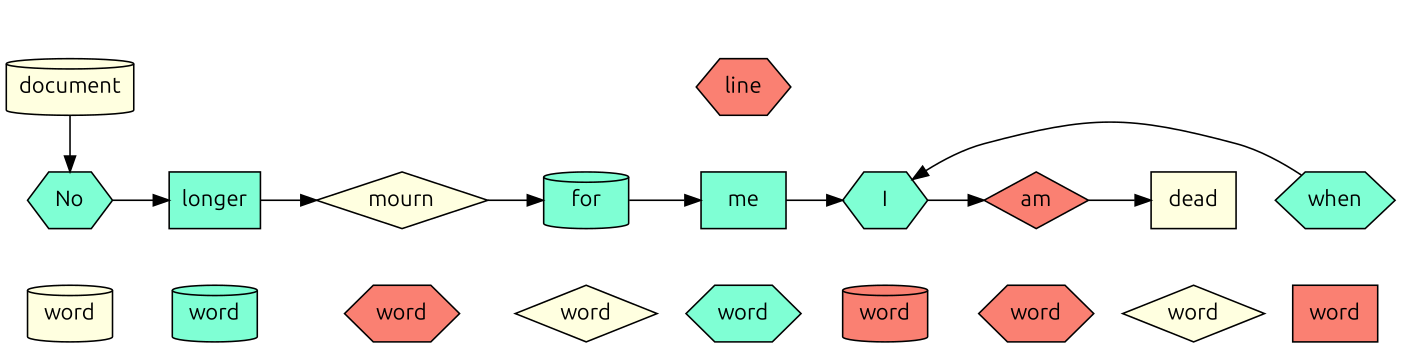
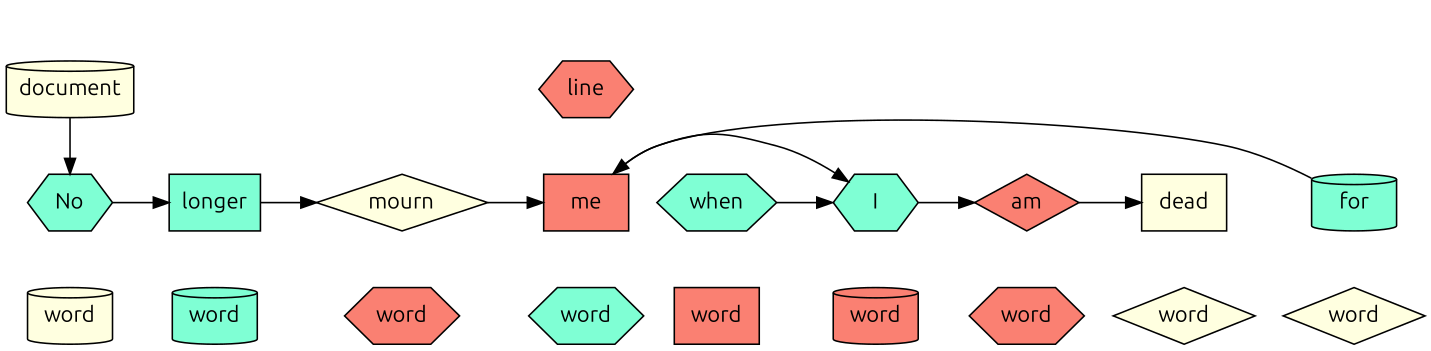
edge "mourn" -> "for": now "mourn" -> "me"
node "me": fillcolor aquamarine -> salmon
